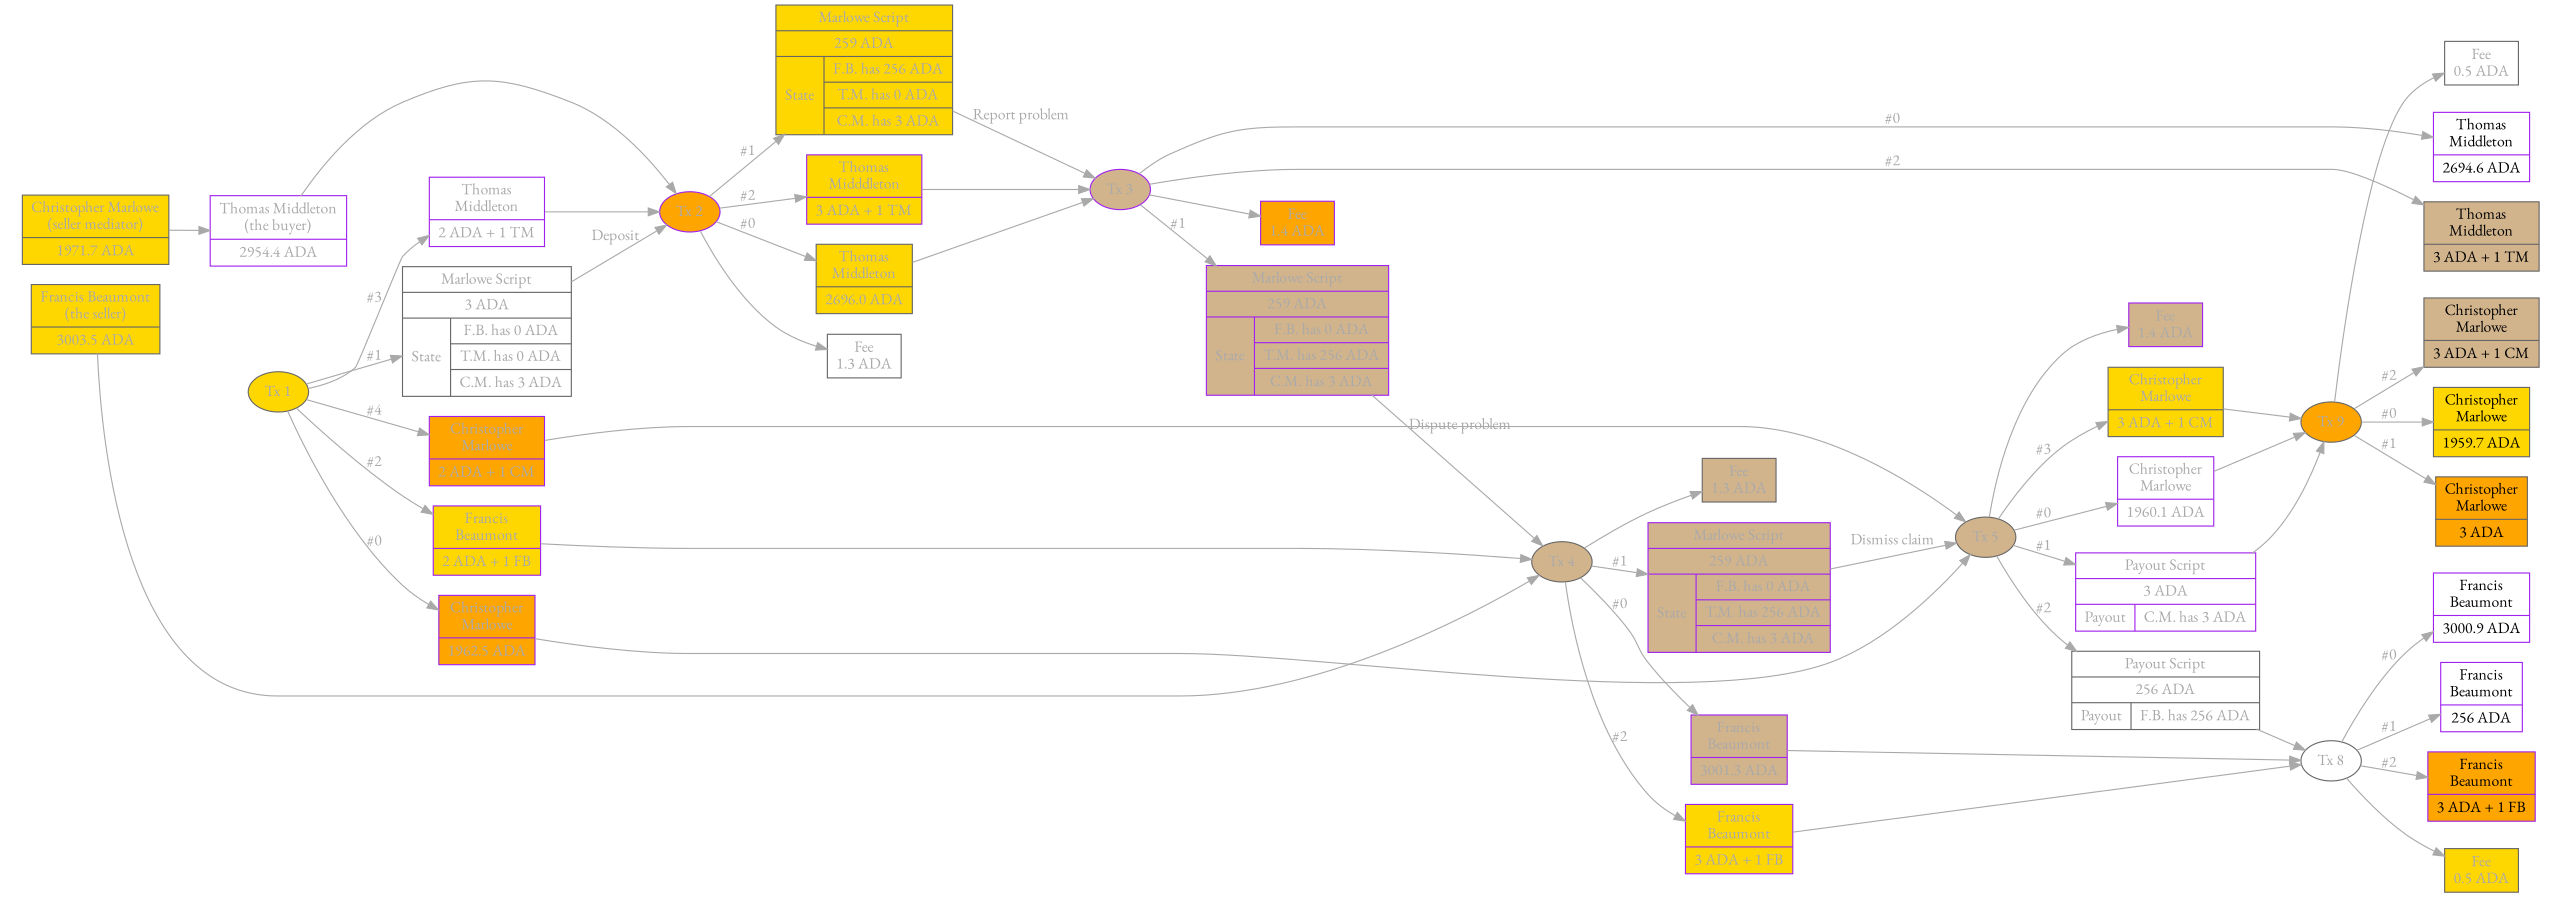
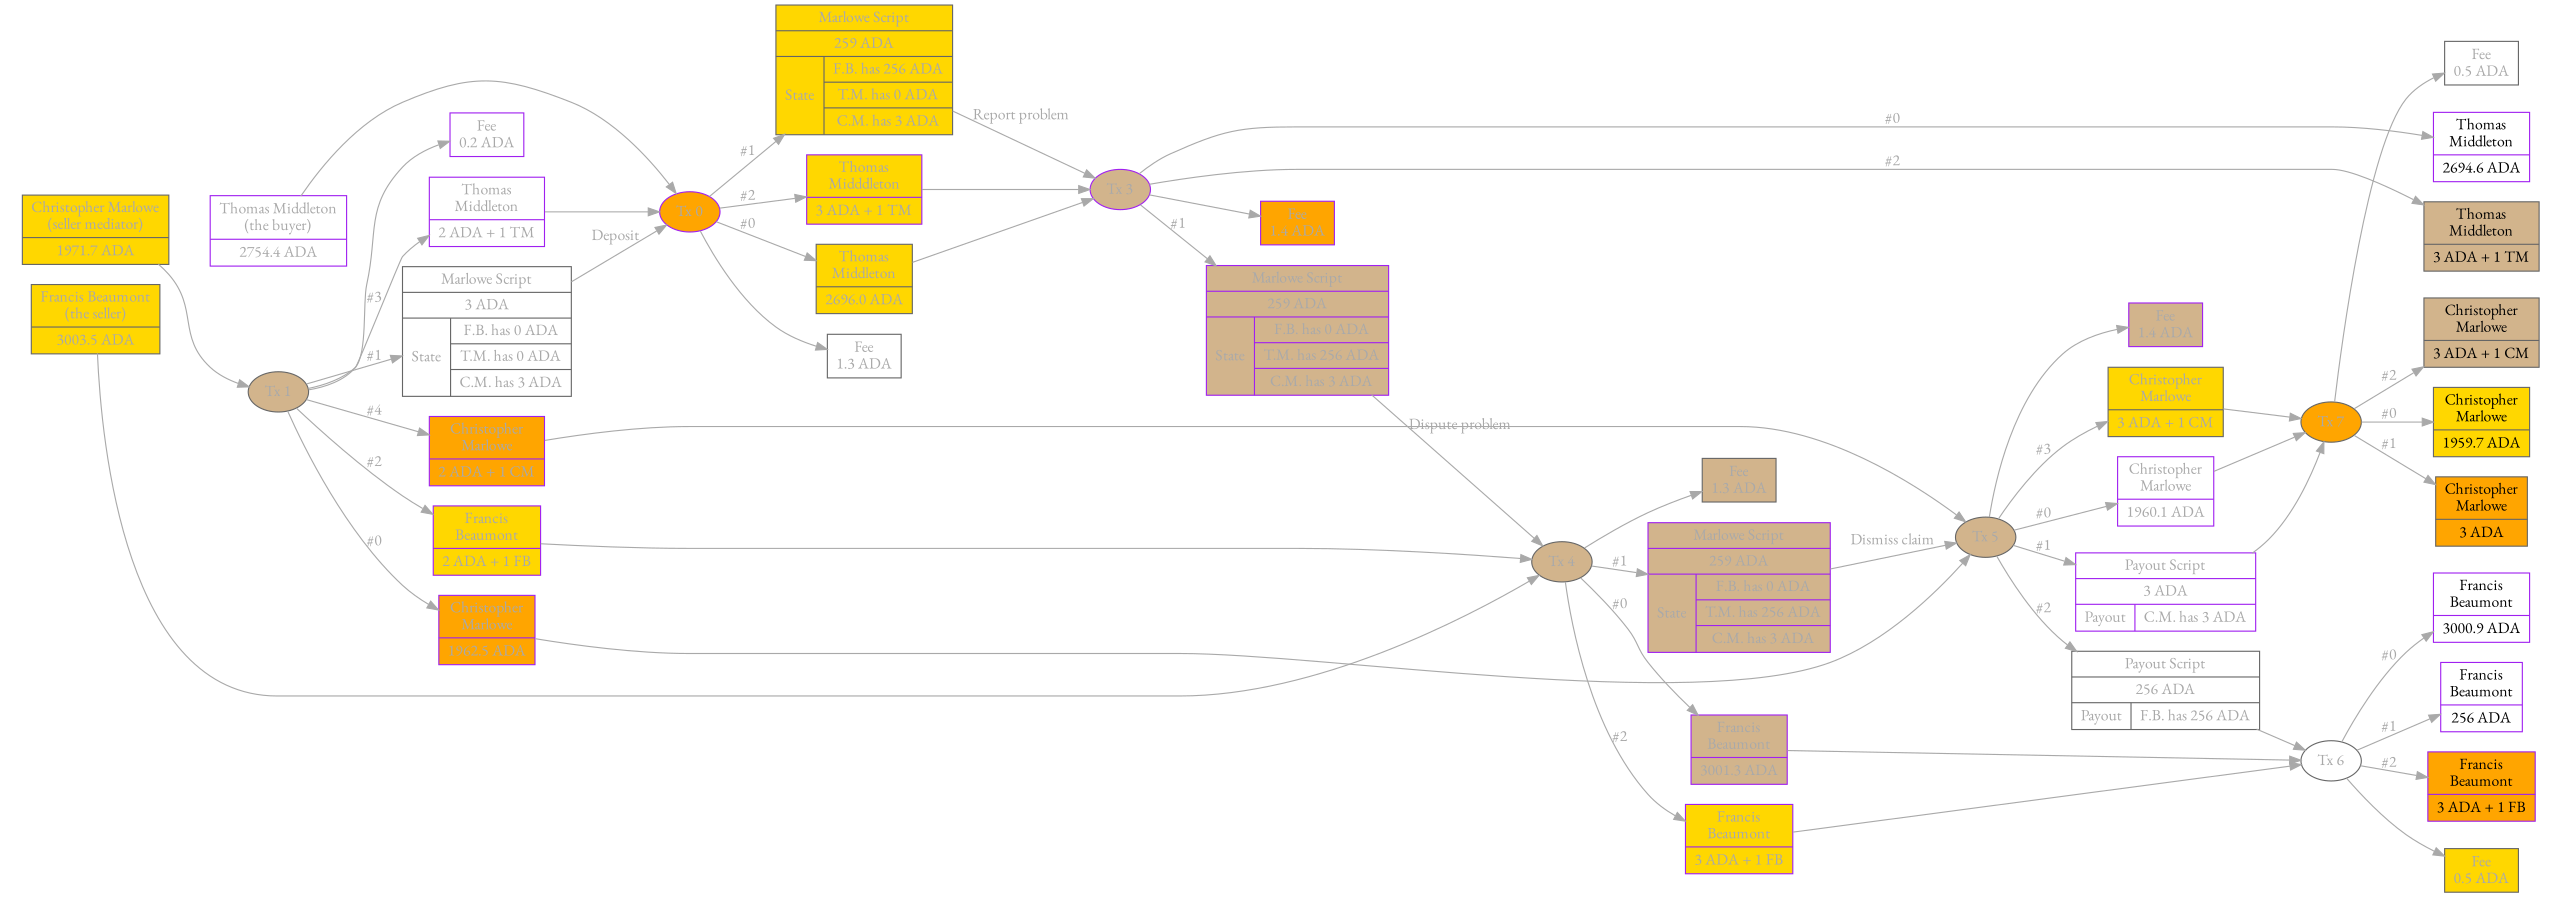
node "Fee 0.2 ADA": added
node "Tx 2": label "Tx 2" -> "Tx 0"
edge "Christopher Marlowe" -> "Thomas Middleton": now "Christopher Marlowe" -> "Tx 1"
node "Thomas Middleton": text "2954.4 ADA" -> "2754.4 ADA"
node "Tx 1": fillcolor gold -> tan
node "Tx 9": label "Tx 9" -> "Tx 7"
node "Tx 8": label "Tx 8" -> "Tx 6"
